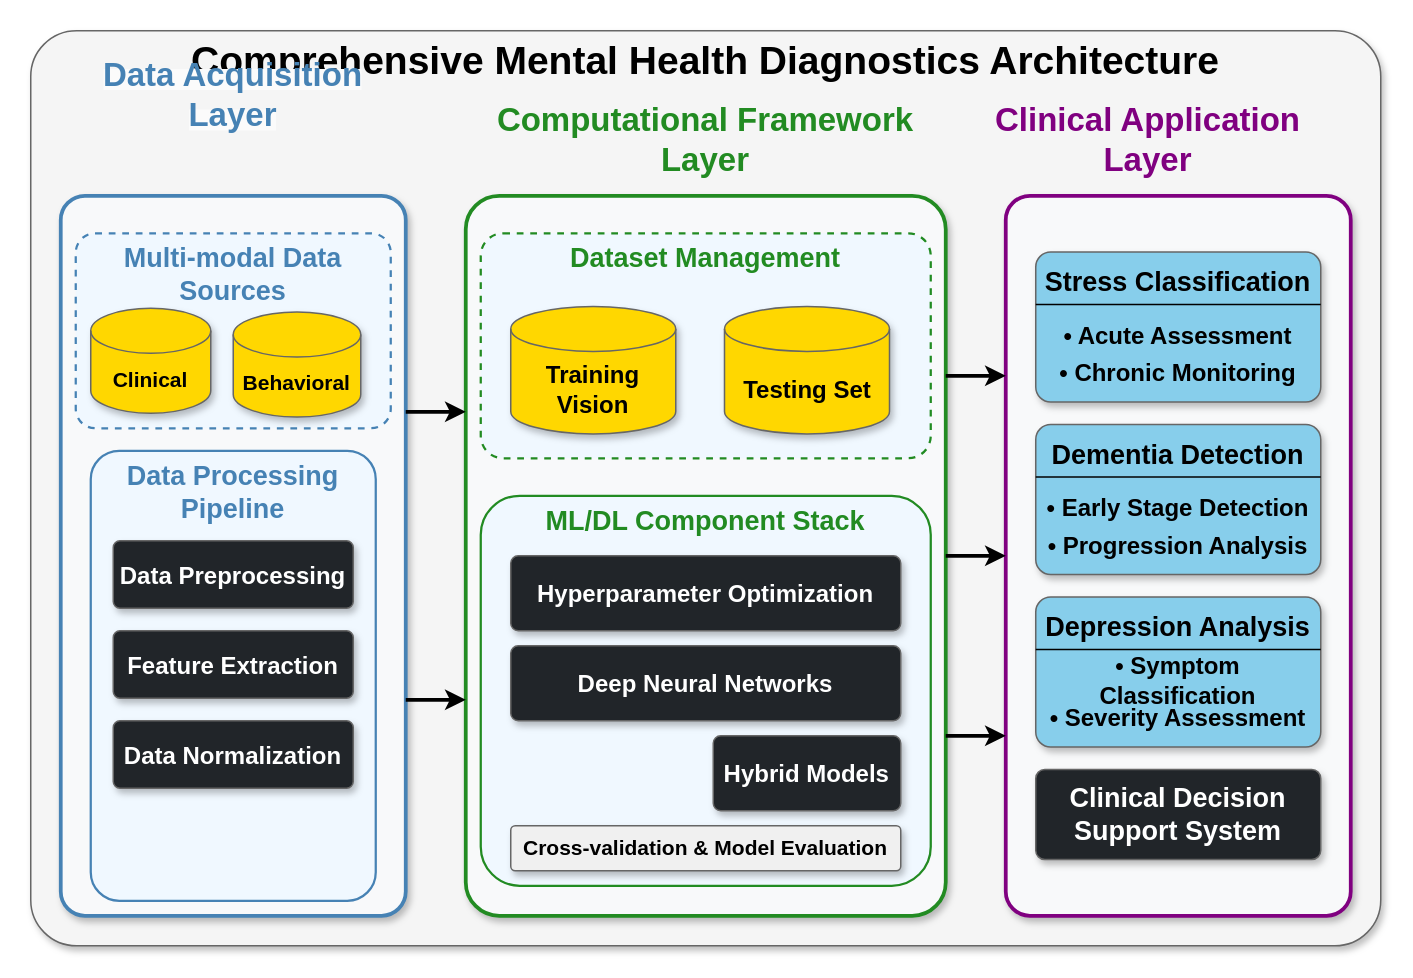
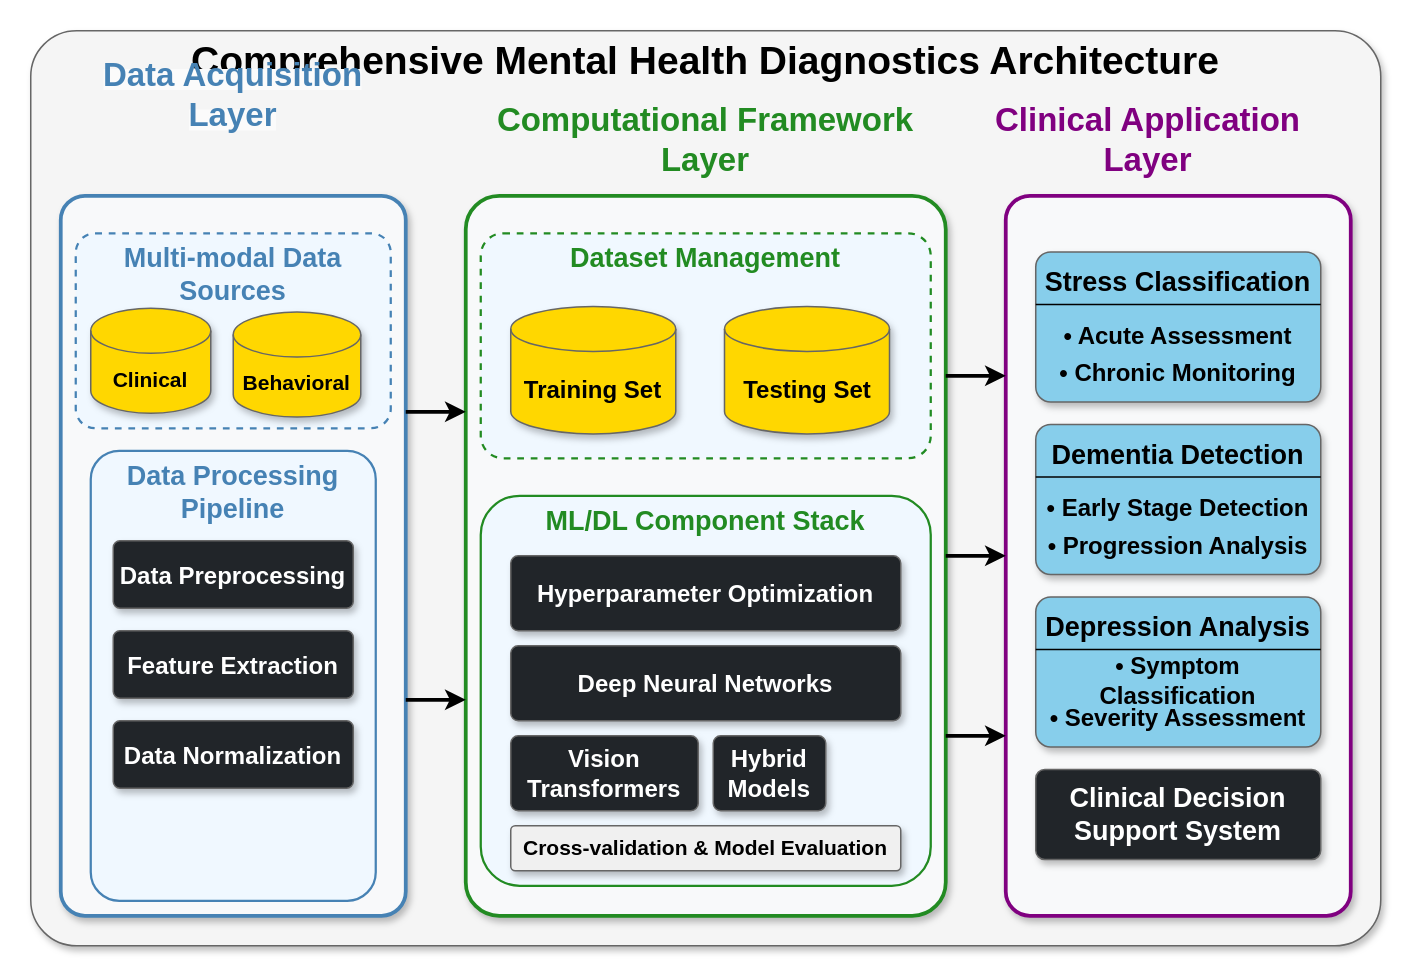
node "Training Vision": label "Training Vision" -> "Training Set"
node "Vision Transformers": added
node "Hybrid Models": size 188x75 -> 113x75
